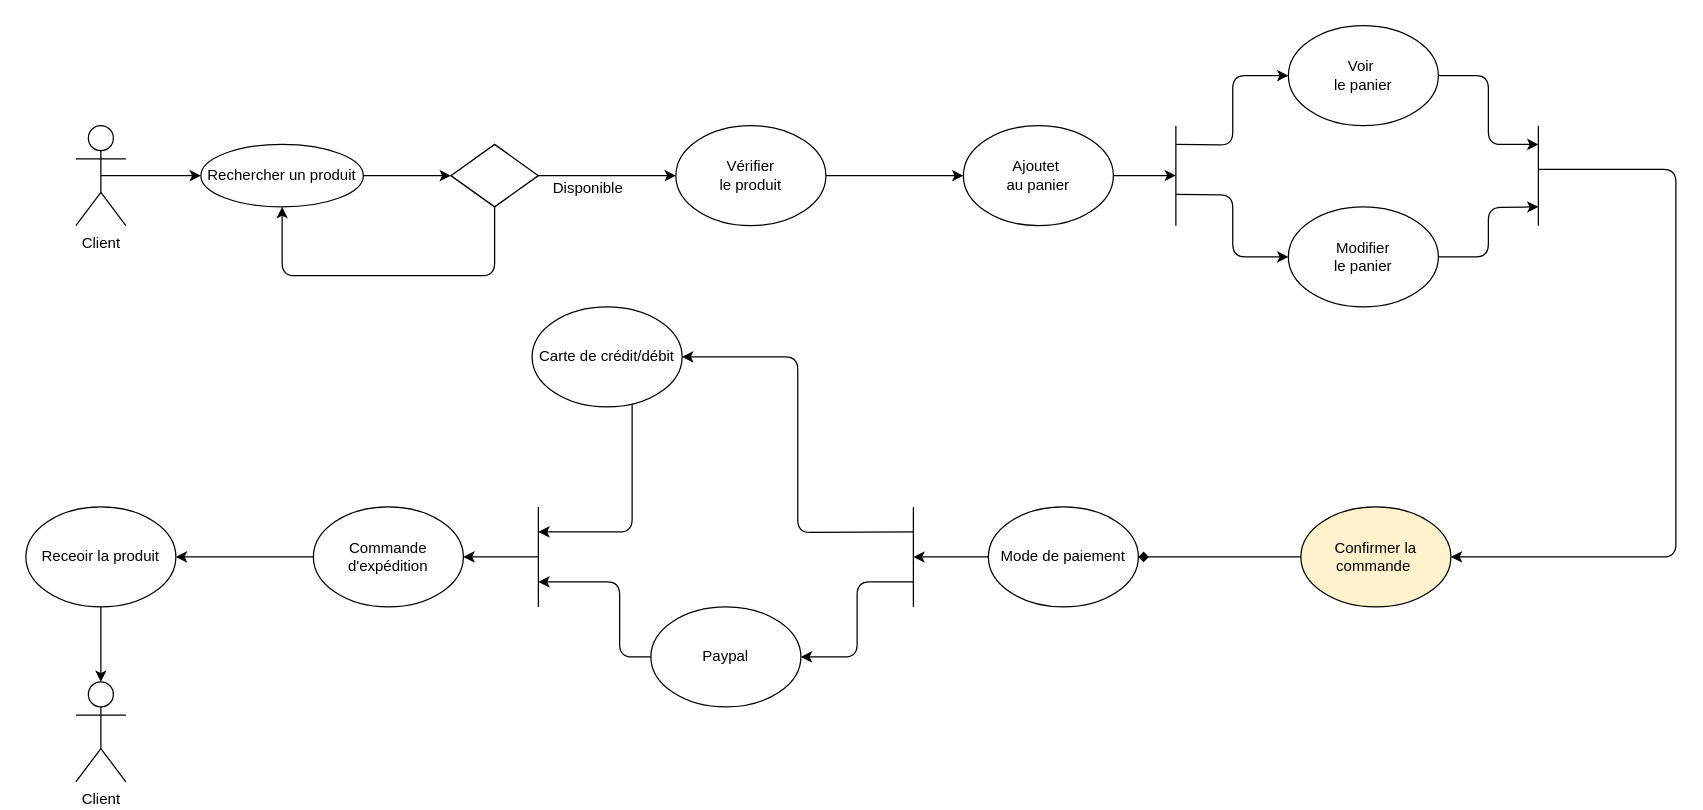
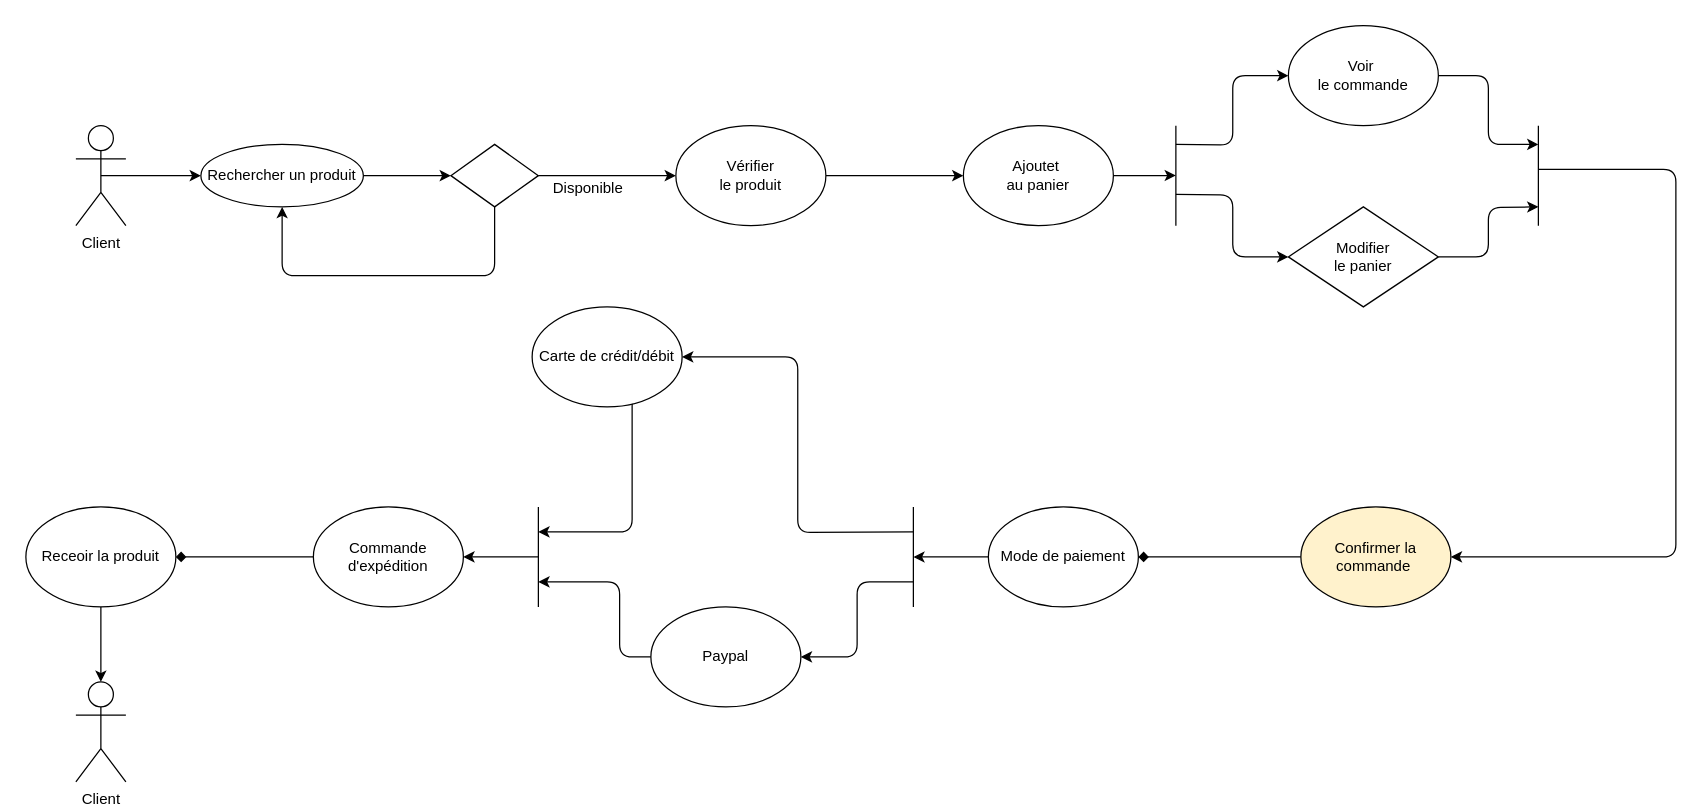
node "Voir le panier": label "Voir le panier" -> "Voir le commande"
node "Modifier le panier": shape ellipse -> diamond
edge "Commande d'expédition" -> "Receoir la produit": arrowhead classic -> diamond
